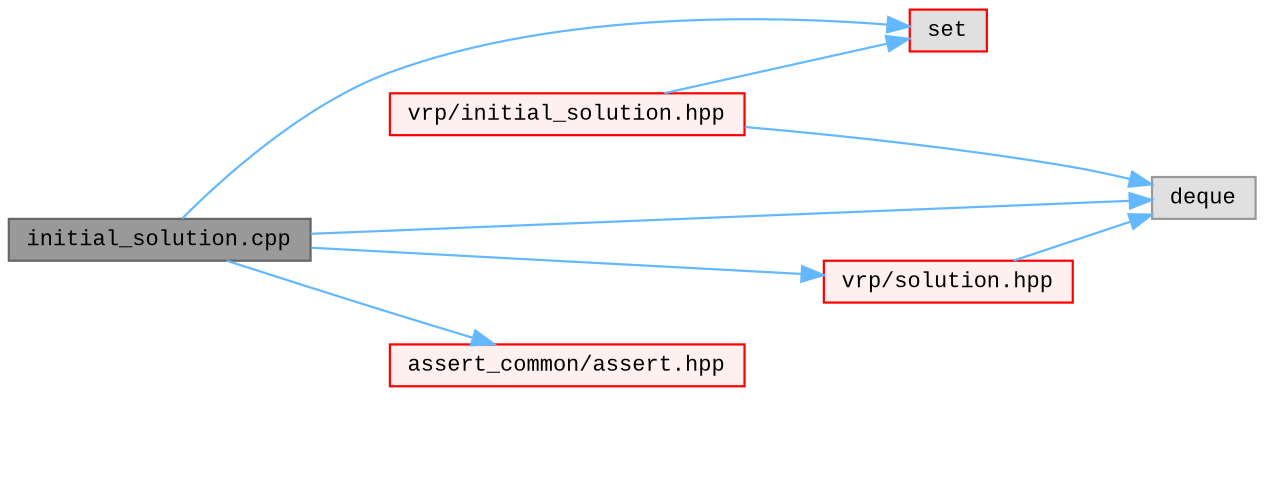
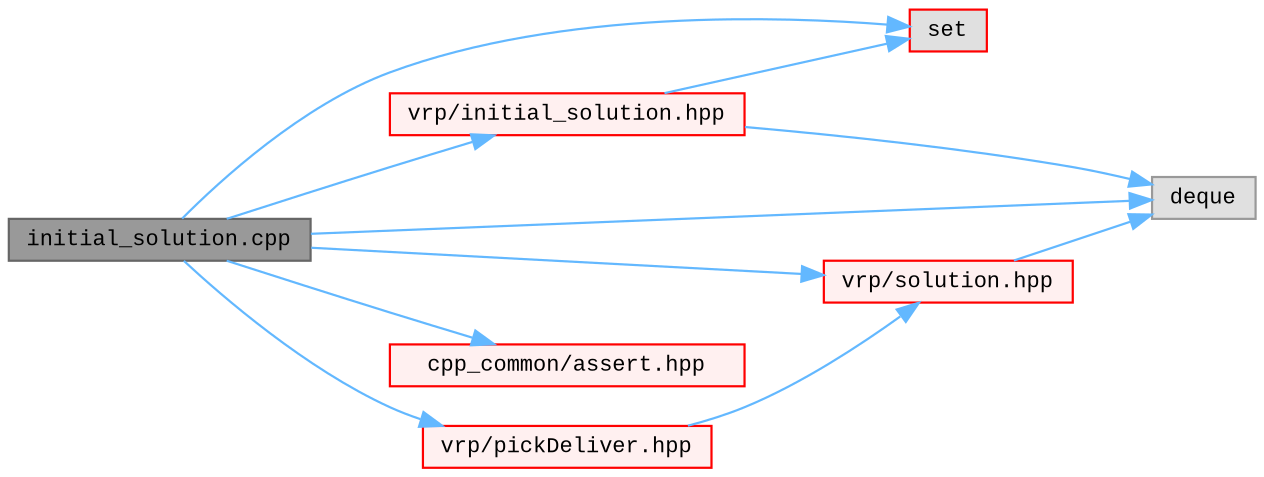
edge "initial_solution.cpp" -> "vrp/initial_solution.hpp": added
node "assert_common/assert.hpp": label "assert_common/assert.hpp" -> "cpp_common/assert.hpp"
node "vrp/pickDeliver.hpp": added
